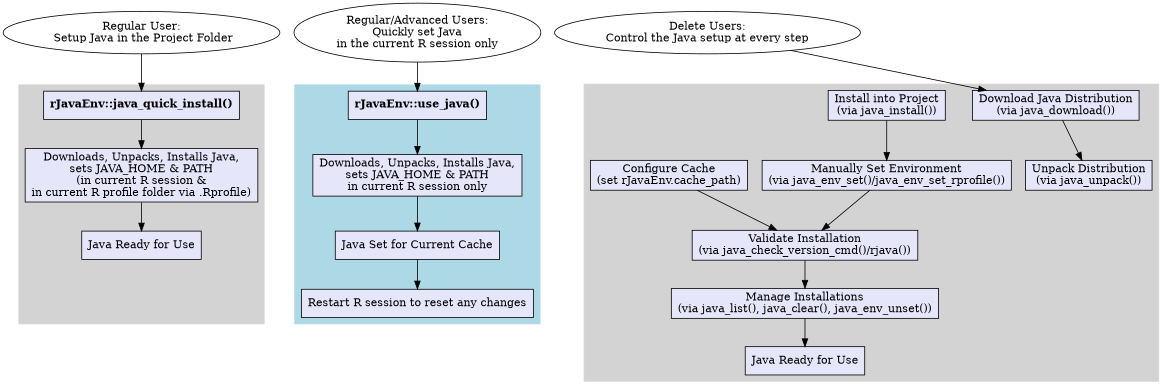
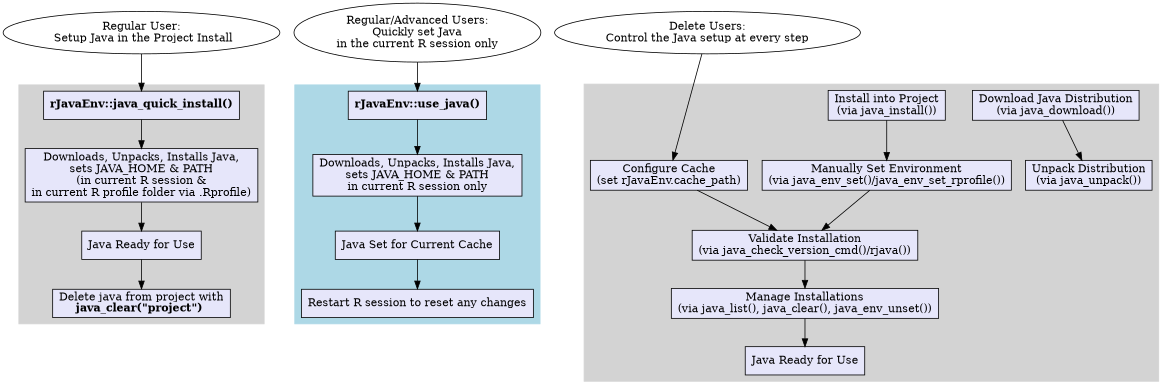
node "Regular User: Setup Java in the Project Folder": label "Regular User: Setup Java in the Project Folder" -> "Regular User: Setup Java in the Project Install"
edge "Delete Users: Control the Java setup at every step" -> "Download Java Distribution (via java_download())": now "Delete Users: Control the Java setup at every step" -> "Configure Cache (set rJavaEnv.cache_path)"
node "Delete java from project with": added
